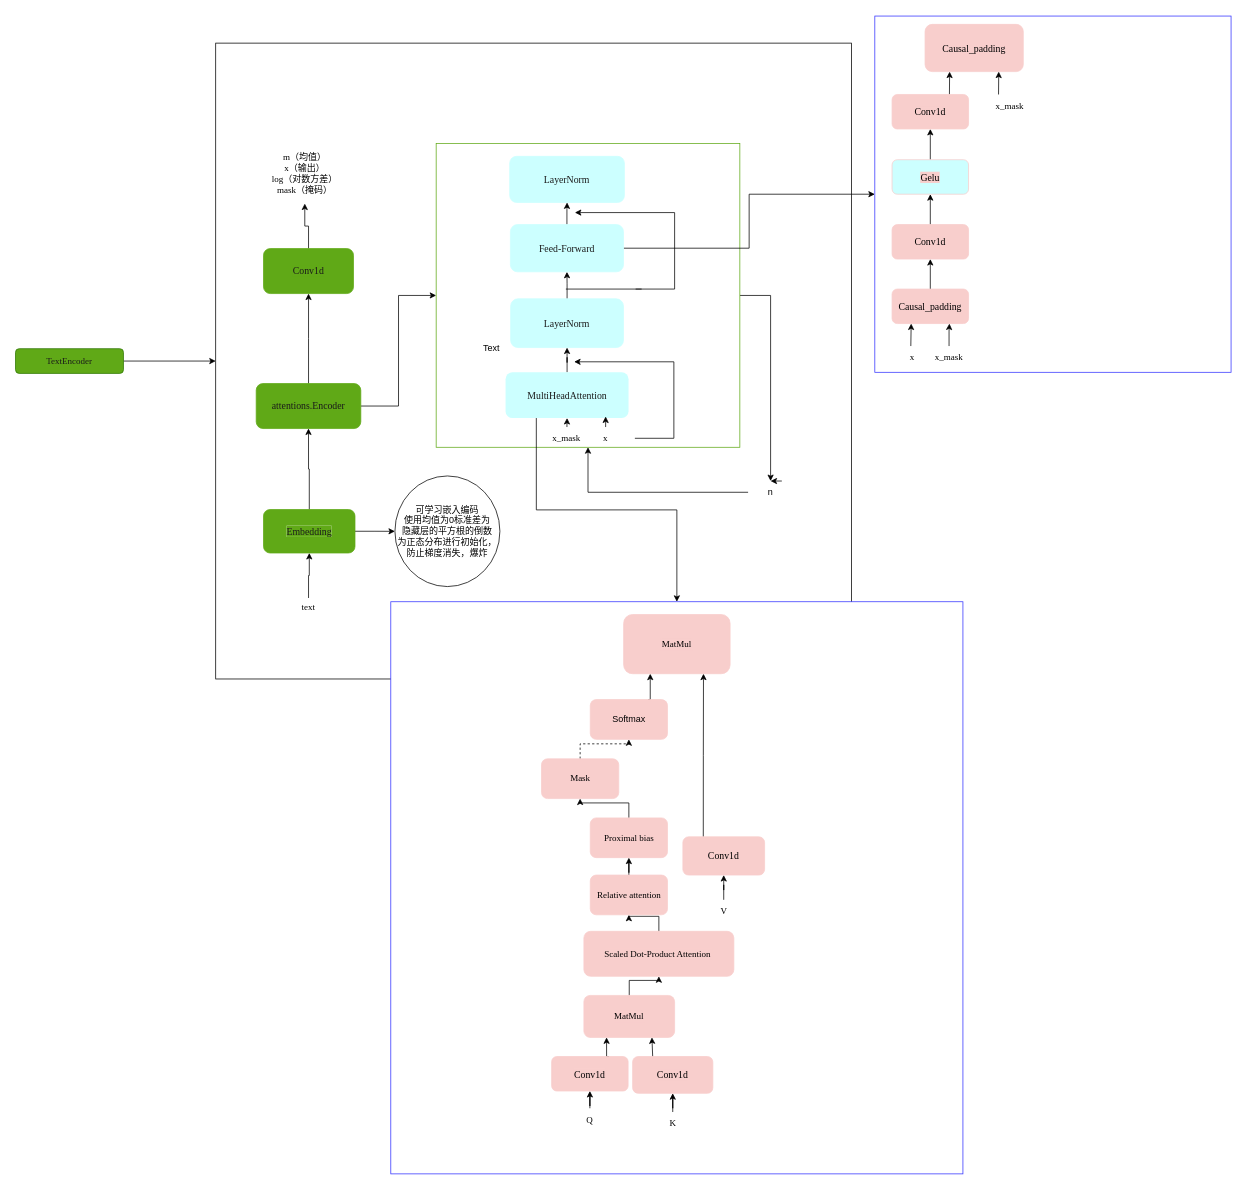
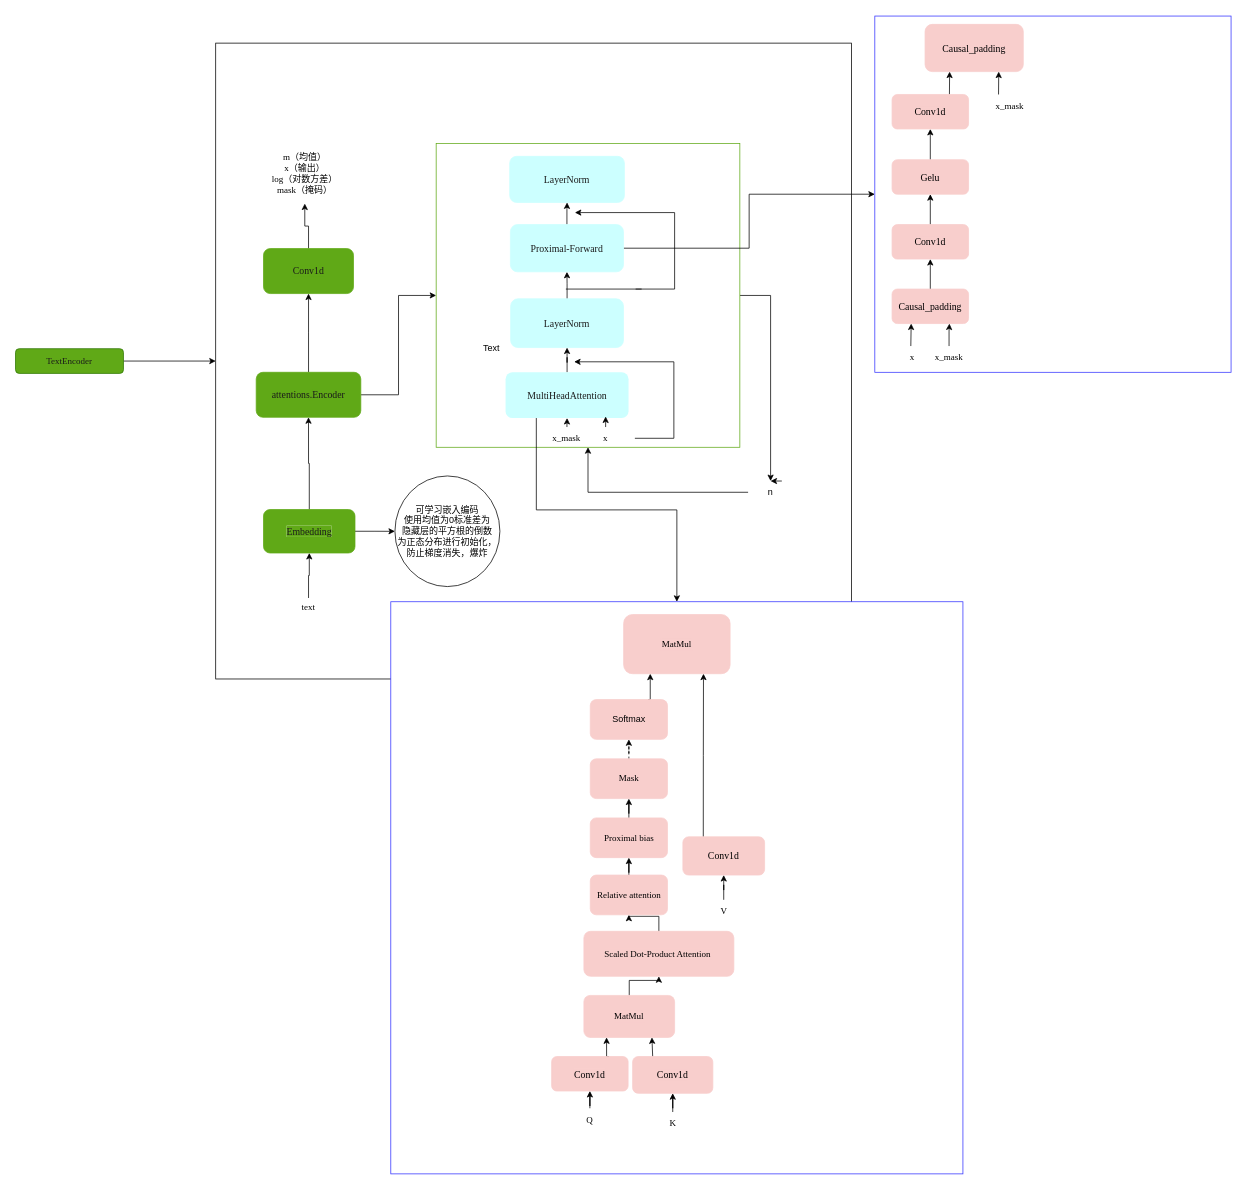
node "Gelu": fillcolor #ccffff -> #f8cecc
node "Feed-Forward": label "Feed-Forward" -> "Proximal-Forward"
node "attentions.Encoder": moved (308, 406) -> (308, 395)
node "Mask": moved (580, 779) -> (629, 779)
